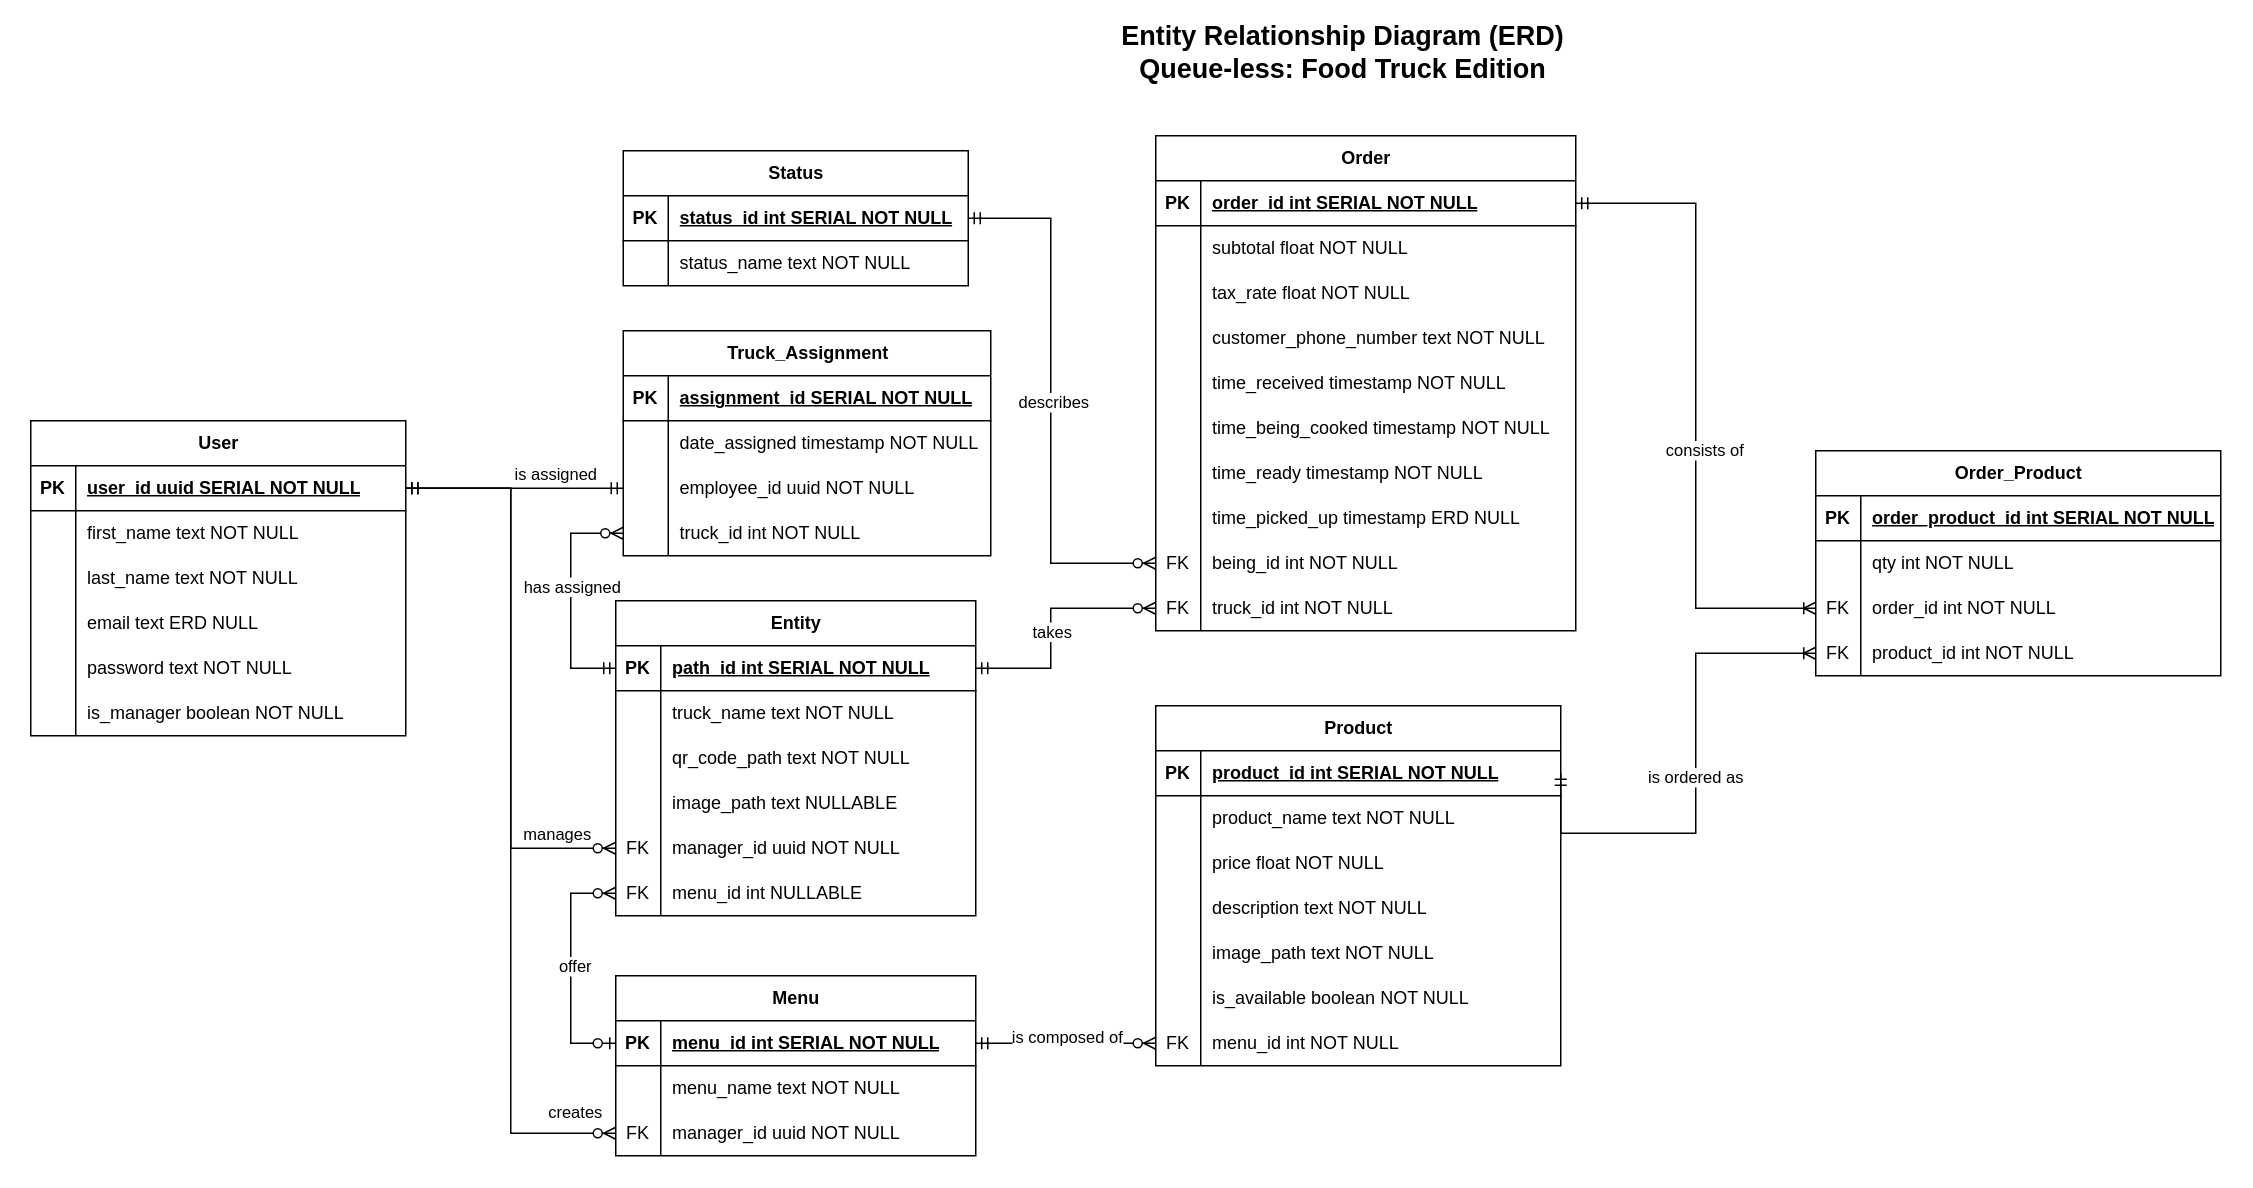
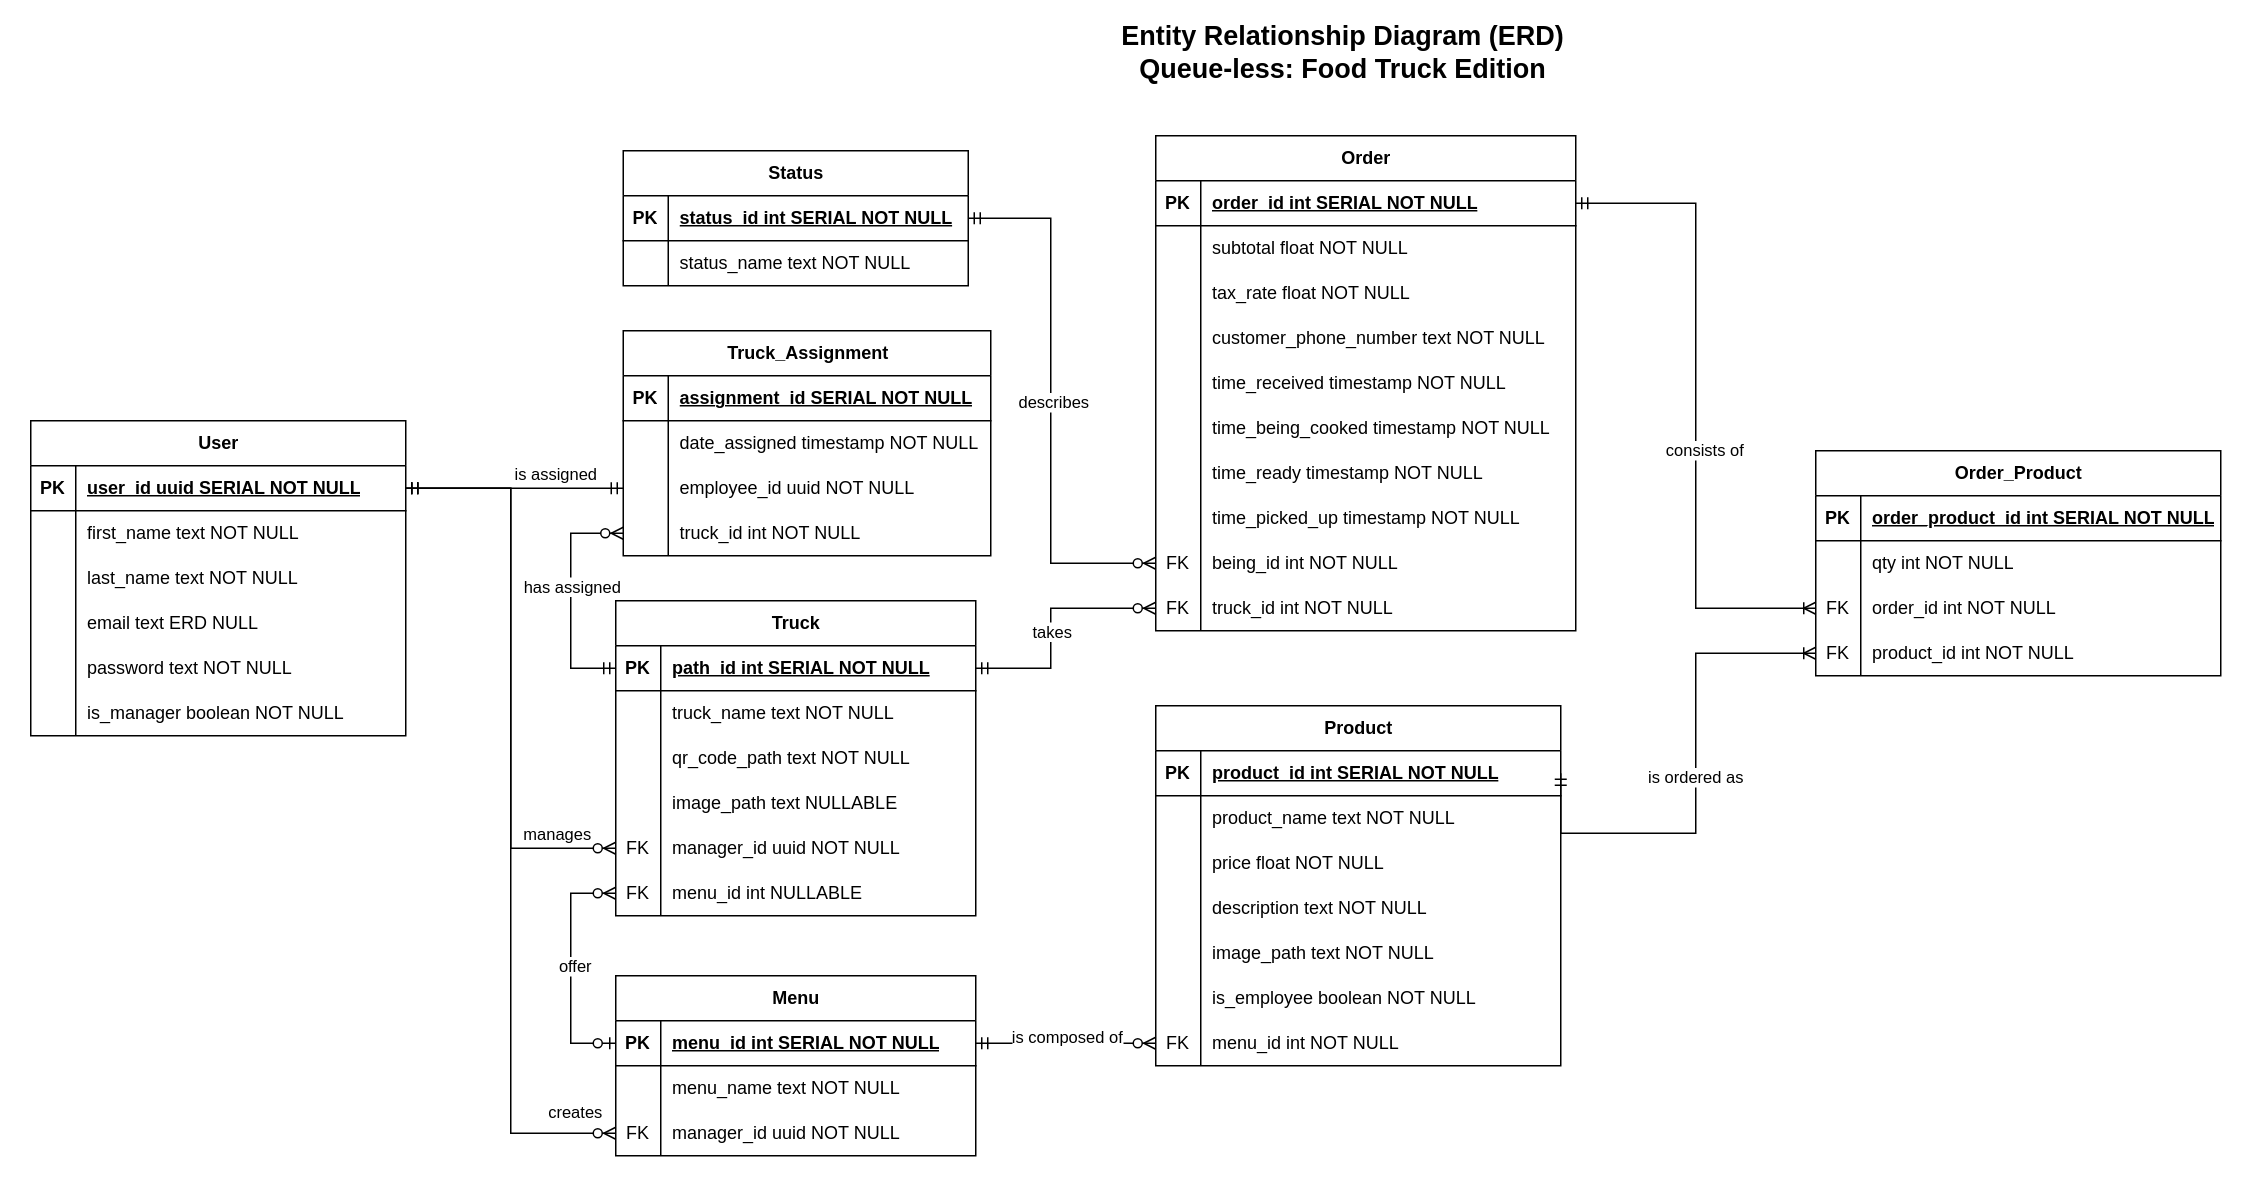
node "time_picked_up timestamp ERD NULL": label "time_picked_up timestamp ERD NULL" -> "time_picked_up timestamp NOT NULL"
node "Entity": label "Entity" -> "Truck"
node "is_available boolean NOT NULL": label "is_available boolean NOT NULL" -> "is_employee boolean NOT NULL"
